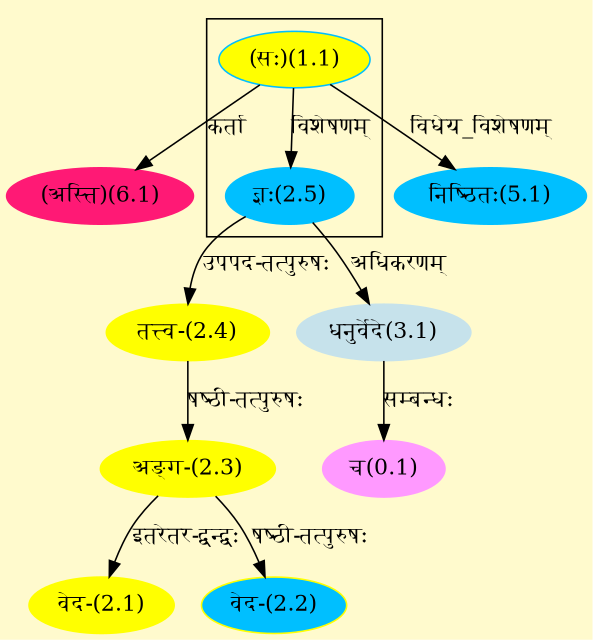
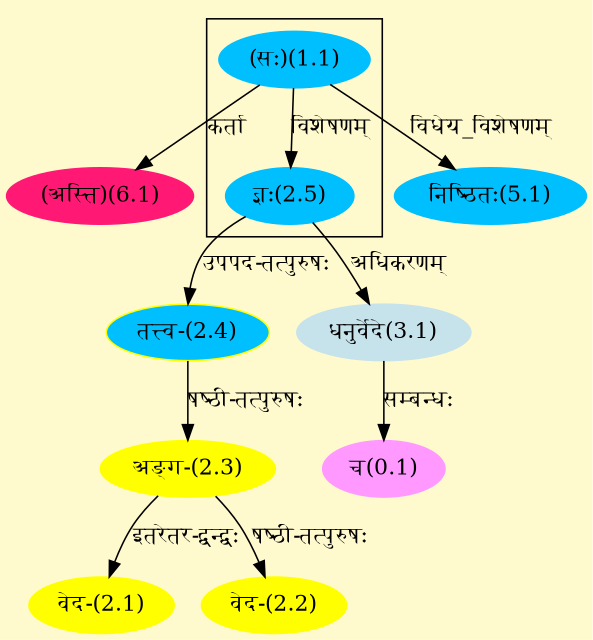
node "(सः)(1.1)": fillcolor #ffff00 -> #00bfff
node "तत्त्व-(2.4)": fillcolor #ffff00 -> #00bfff
node "वेद-(2.2)": fillcolor #00bfff -> #ffff00
